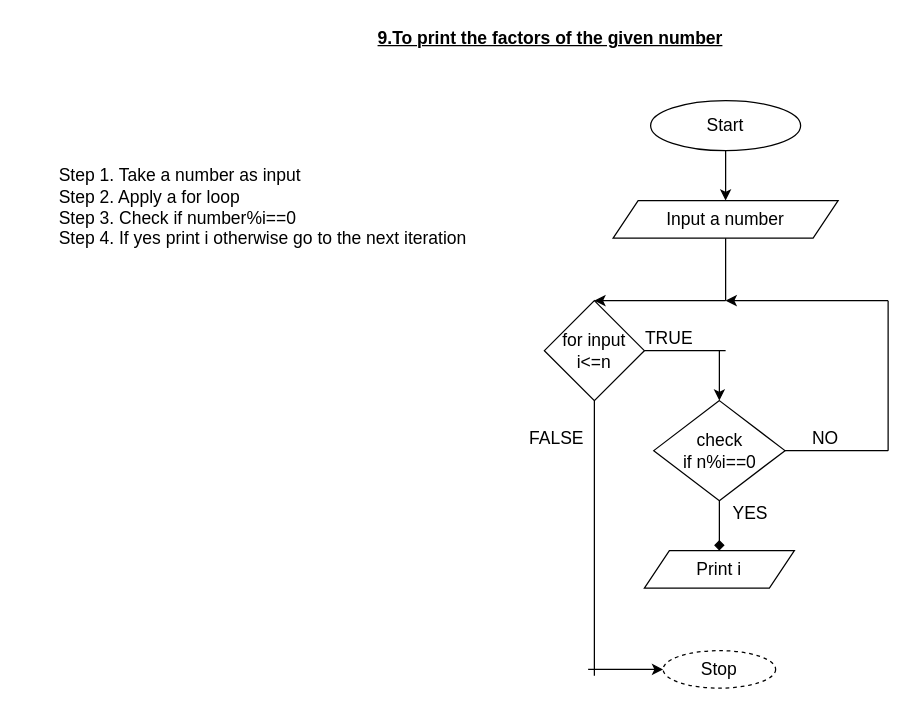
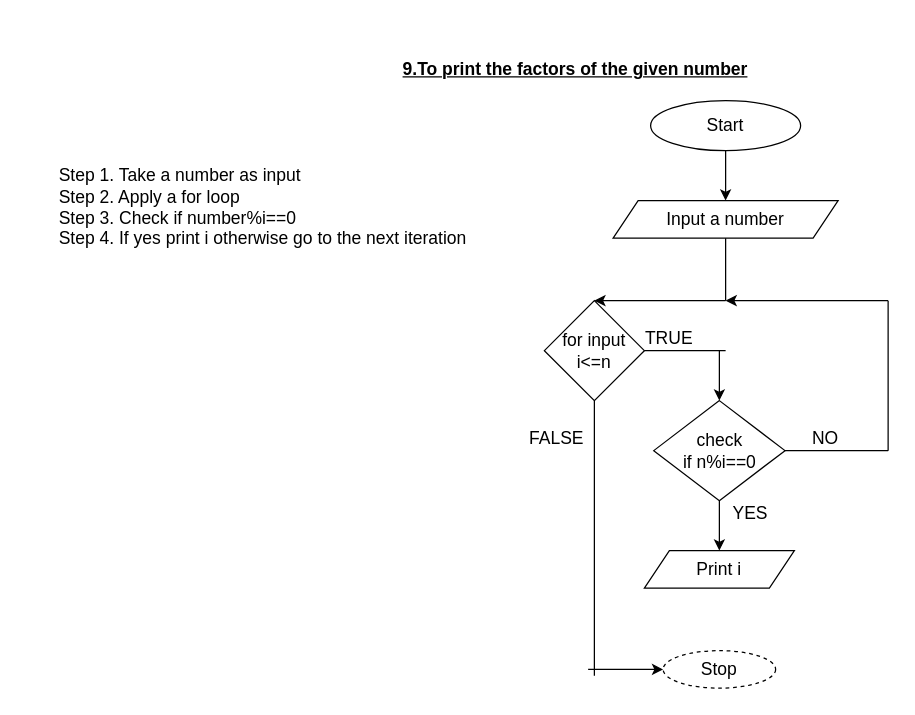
node "9.To print the factors of the given number": moved (551, 38) -> (576, 69)
edge "check if n%i==0" -> "Print i": arrowhead diamond -> classic
